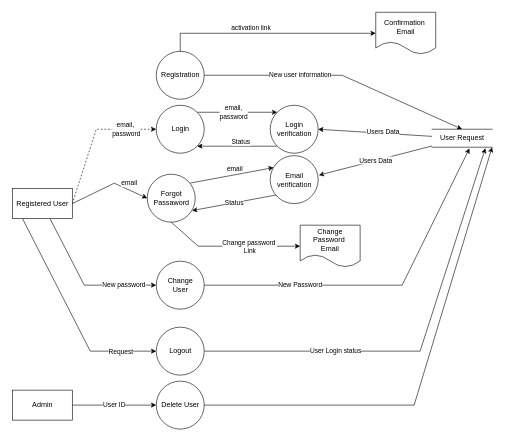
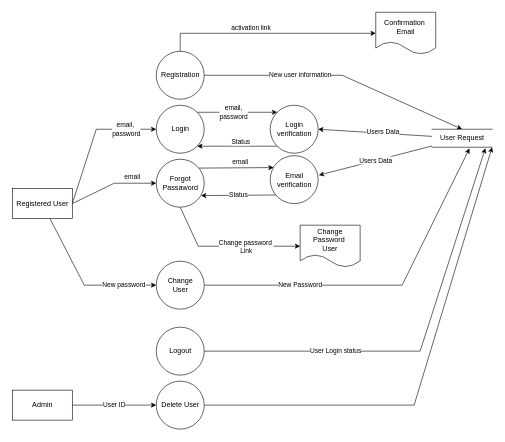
edge "Registered User" -> "Login": style dashed -> solid
node "Forgot Passaword": moved (171, 198) -> (180, 183)
node "Change Password Email": label "Change Password Email" -> "Change Password User"
edge "Registered User" -> "Logout": removed, label "Request"
